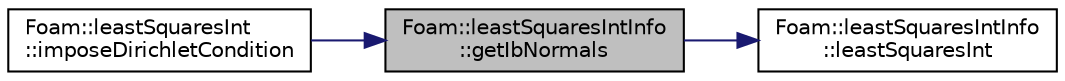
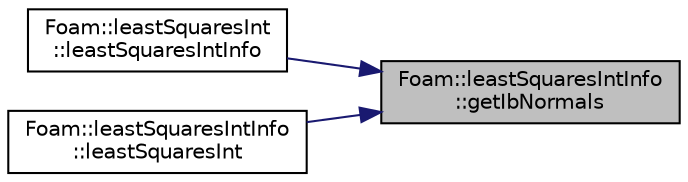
node "Foam::leastSquaresInt ::imposeDirichletCondition": label "Foam::leastSquaresInt ::imposeDirichletCondition" -> "Foam::leastSquaresInt ::leastSquaresIntInfo"
edge "Foam::leastSquaresIntInfo ::getIbNormals" -> "Foam::leastSquaresIntInfo ::leastSquaresInt": reversed
